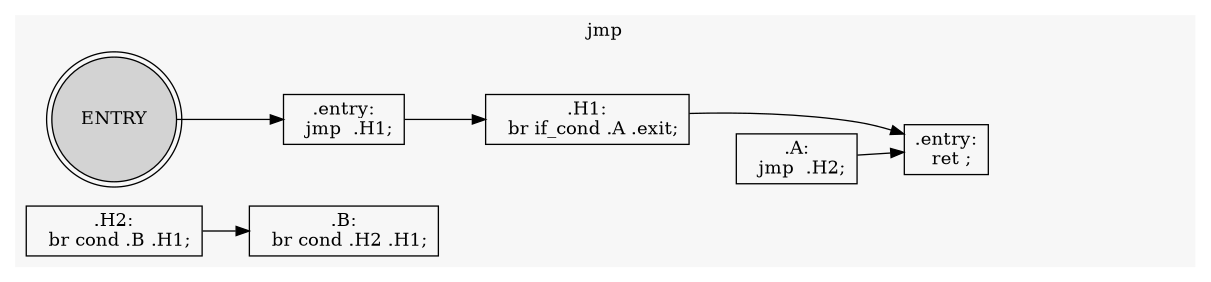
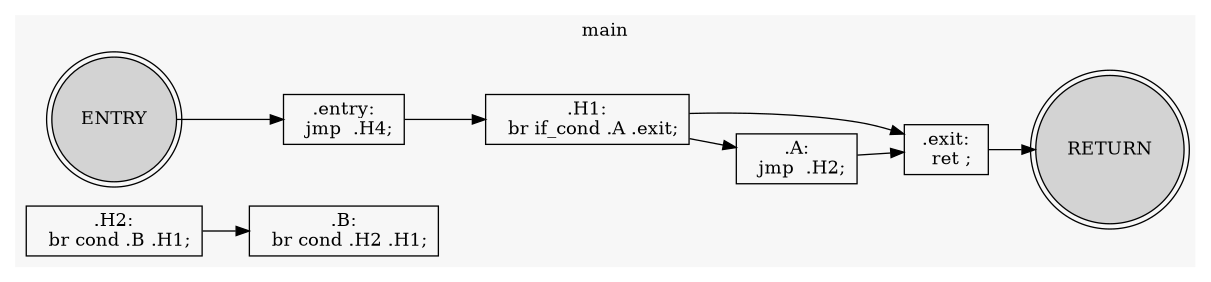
cluster "jmp": label "jmp" -> "main"
node ".entry: jmp  .H1;": label ".entry: jmp  .H1;" -> ".entry: jmp  .H4;"
edge ".H1: br if_cond .A .exit;" -> ".A: jmp  .H2;": added
node ".entry: ret ;": label ".entry: ret ;" -> ".exit: ret ;"
node "RETURN": added
